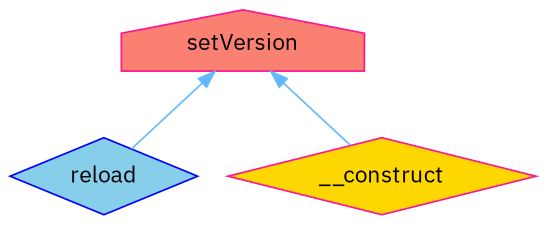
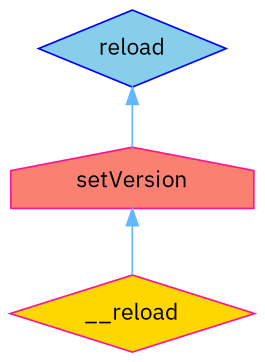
edge "reload" -> "setVersion": reversed
node "__construct": label "__construct" -> "__reload"
